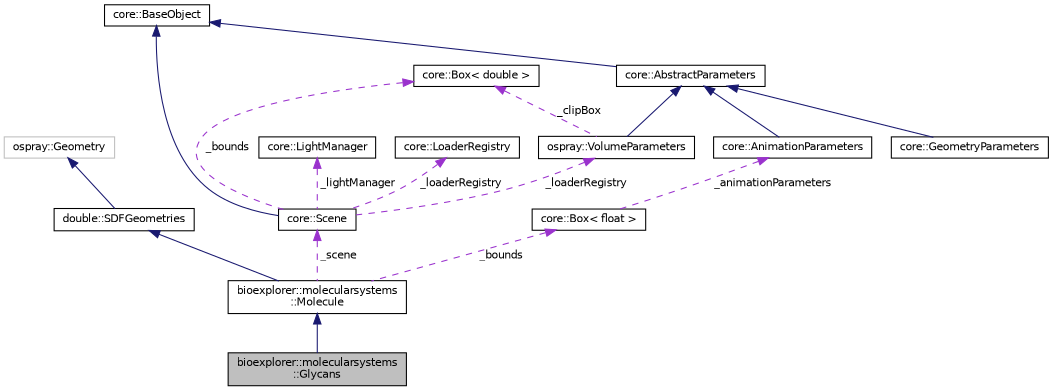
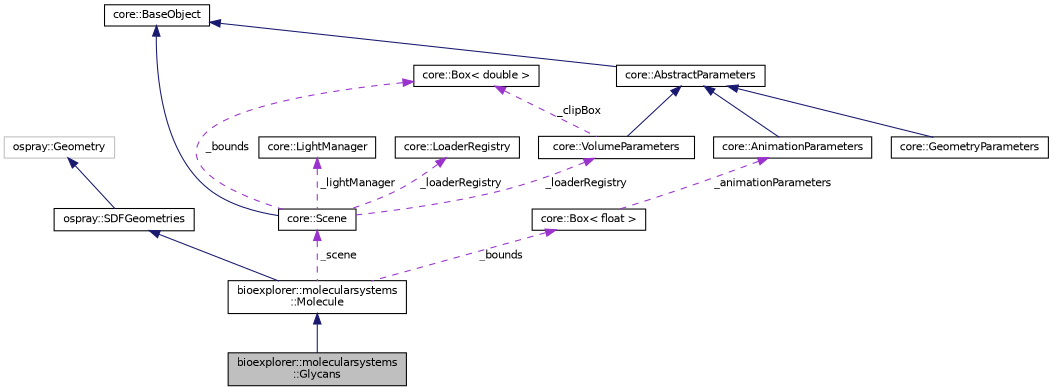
node "ospray::VolumeParameters": label "ospray::VolumeParameters" -> "core::VolumeParameters"
node "double::SDFGeometries": label "double::SDFGeometries" -> "ospray::SDFGeometries"
